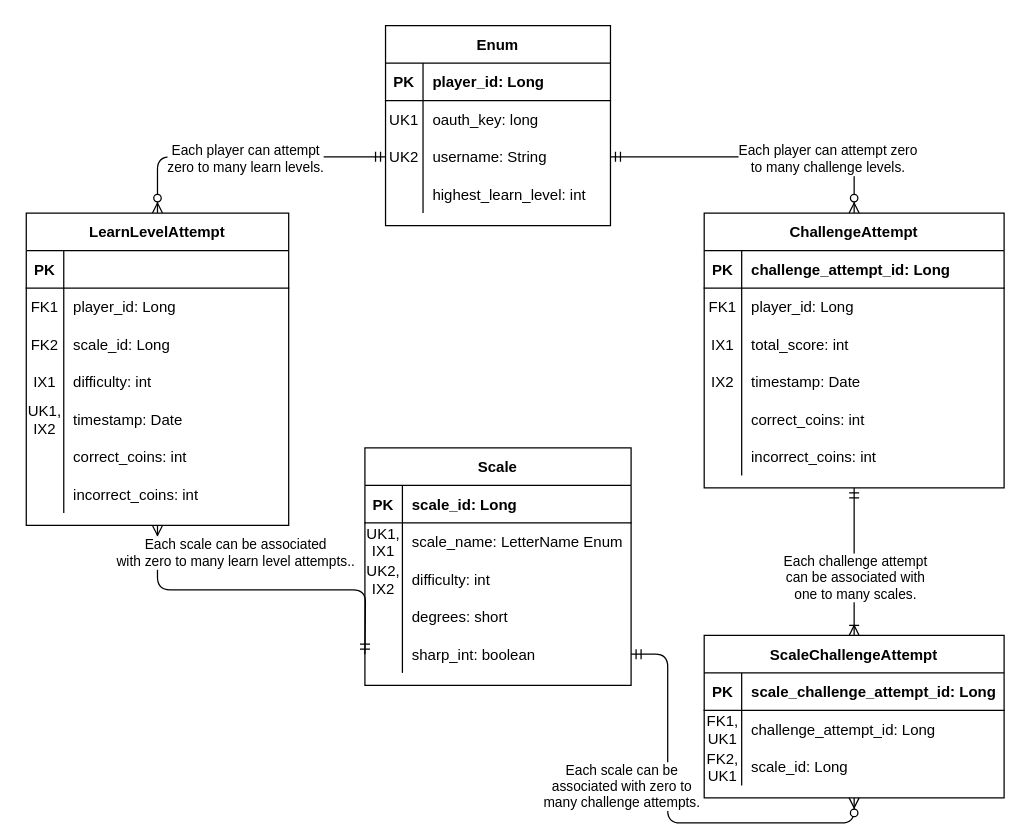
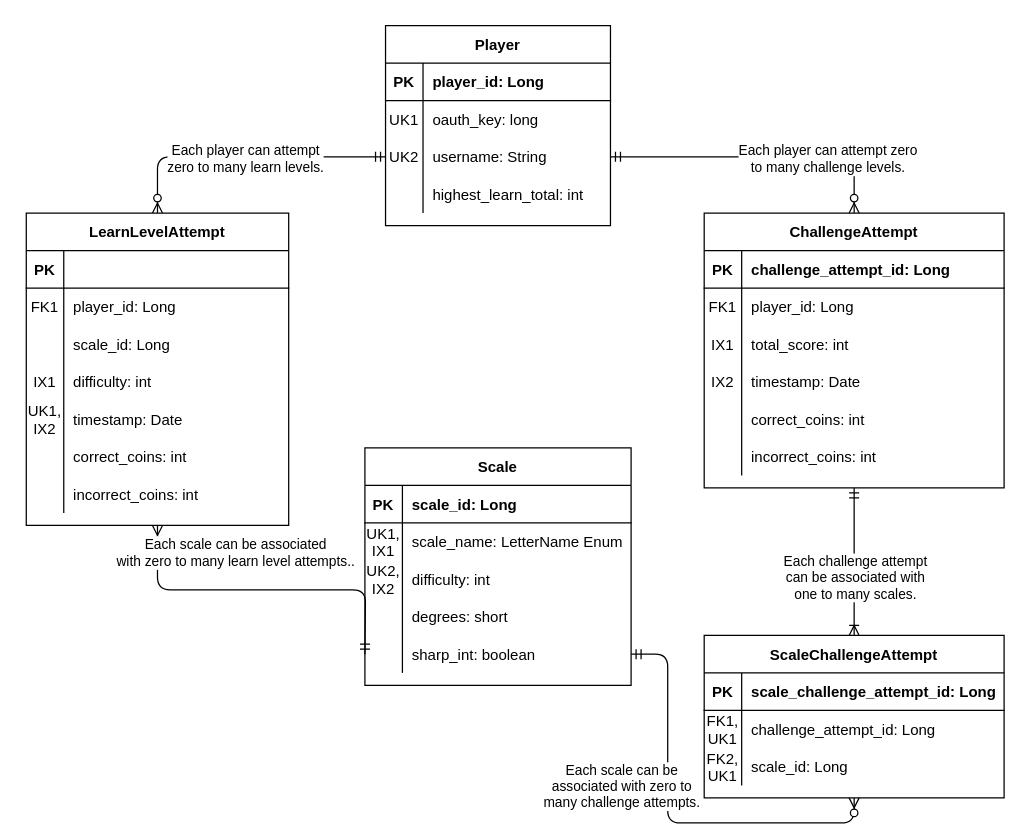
node "Enum": label "Enum" -> "Player"
node "highest_learn_level: int": label "highest_learn_level: int" -> "highest_learn_total: int"
node "FK2": removed
